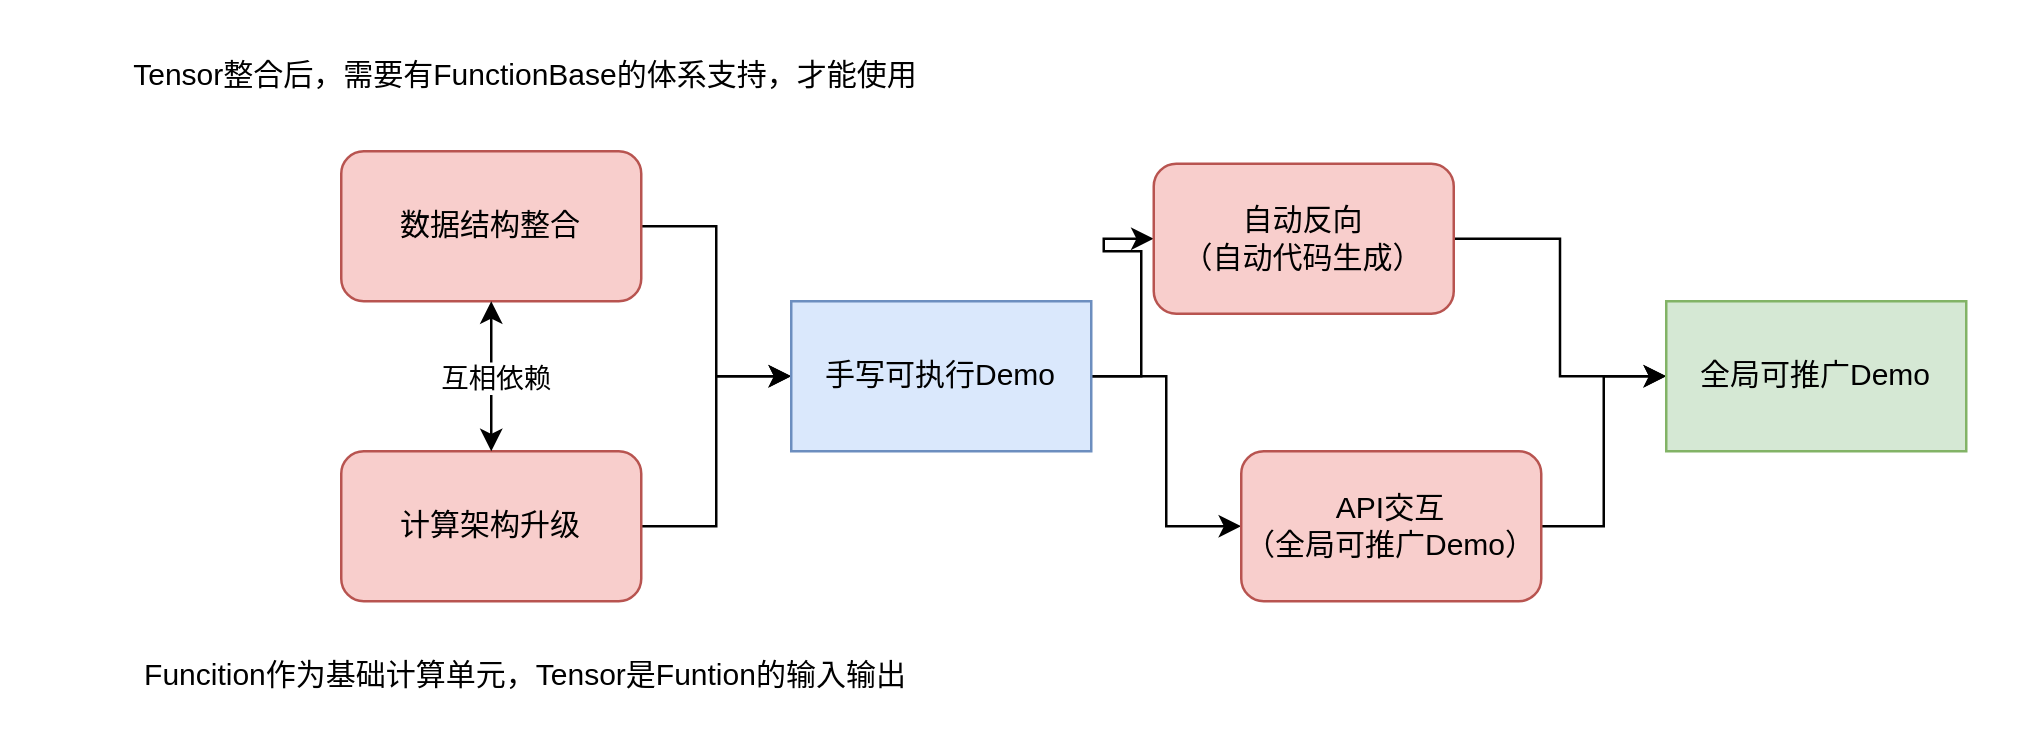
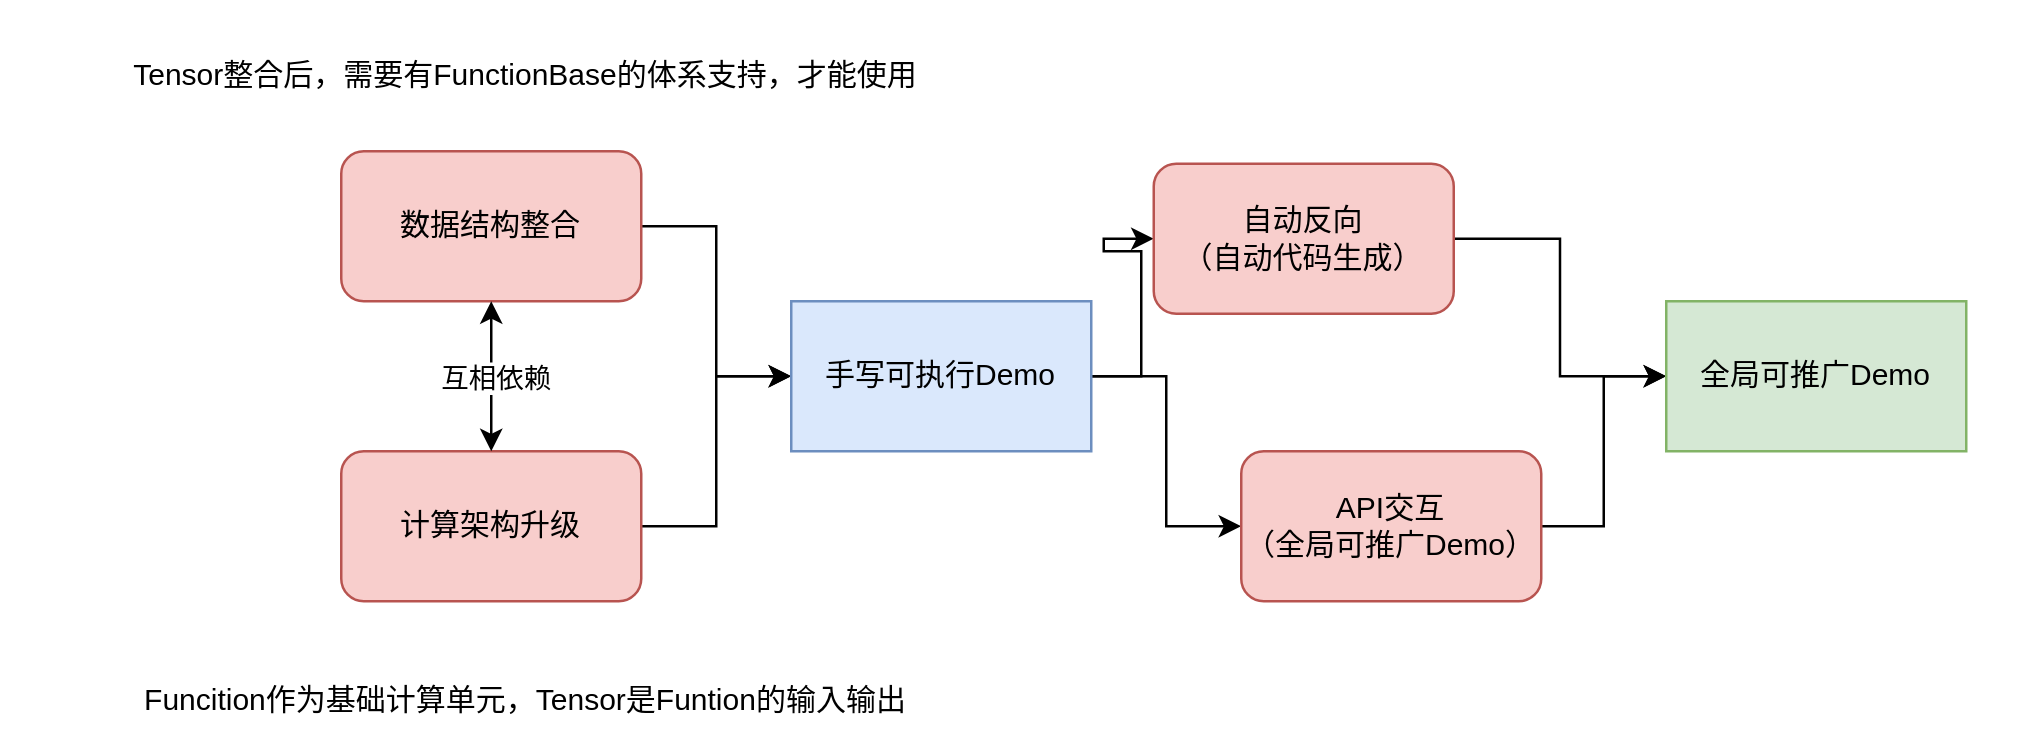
node "Funcition作为基础计算单元，Tensor是Funtion的输入输出": moved (526, 676) -> (526, 701)
